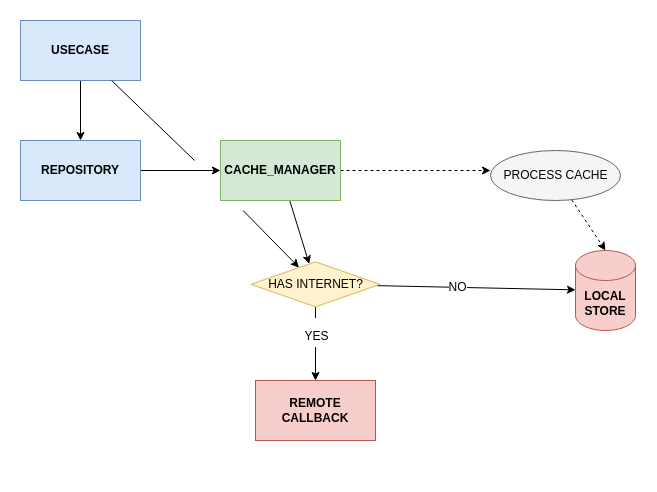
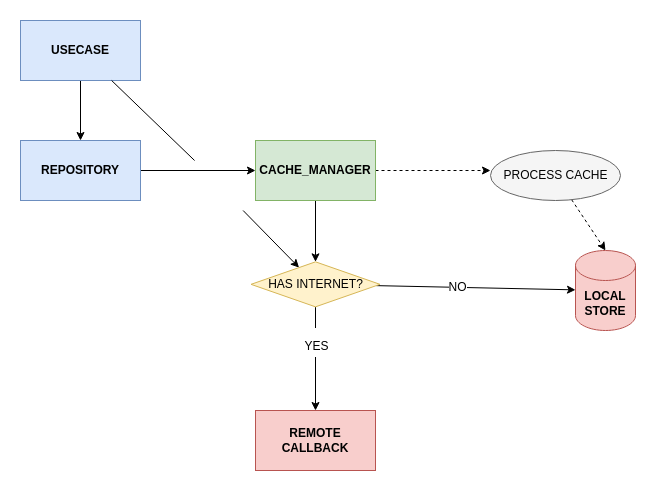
node "CACHE_MANAGER": moved (281, 171) -> (316, 171)
node "REMOTE CALLBACK": moved (316, 411) -> (316, 441)
